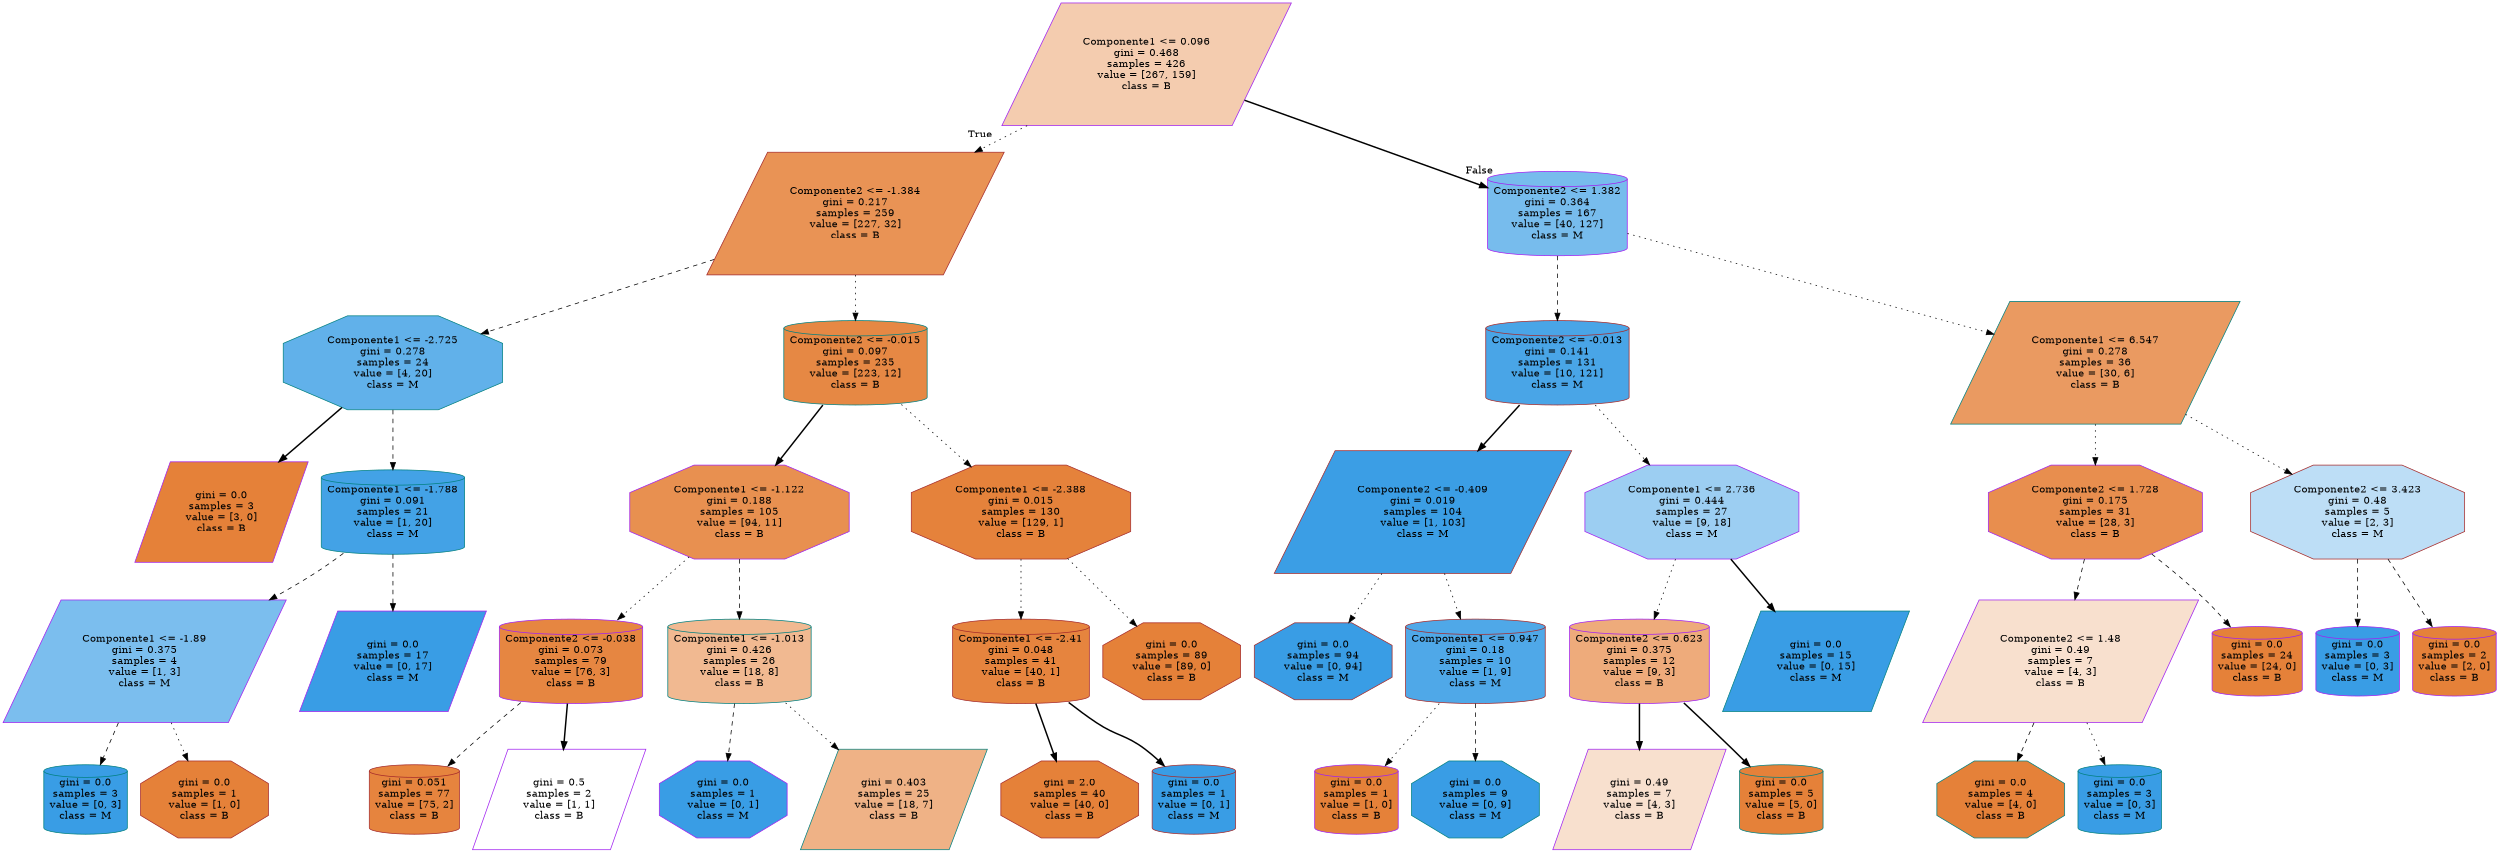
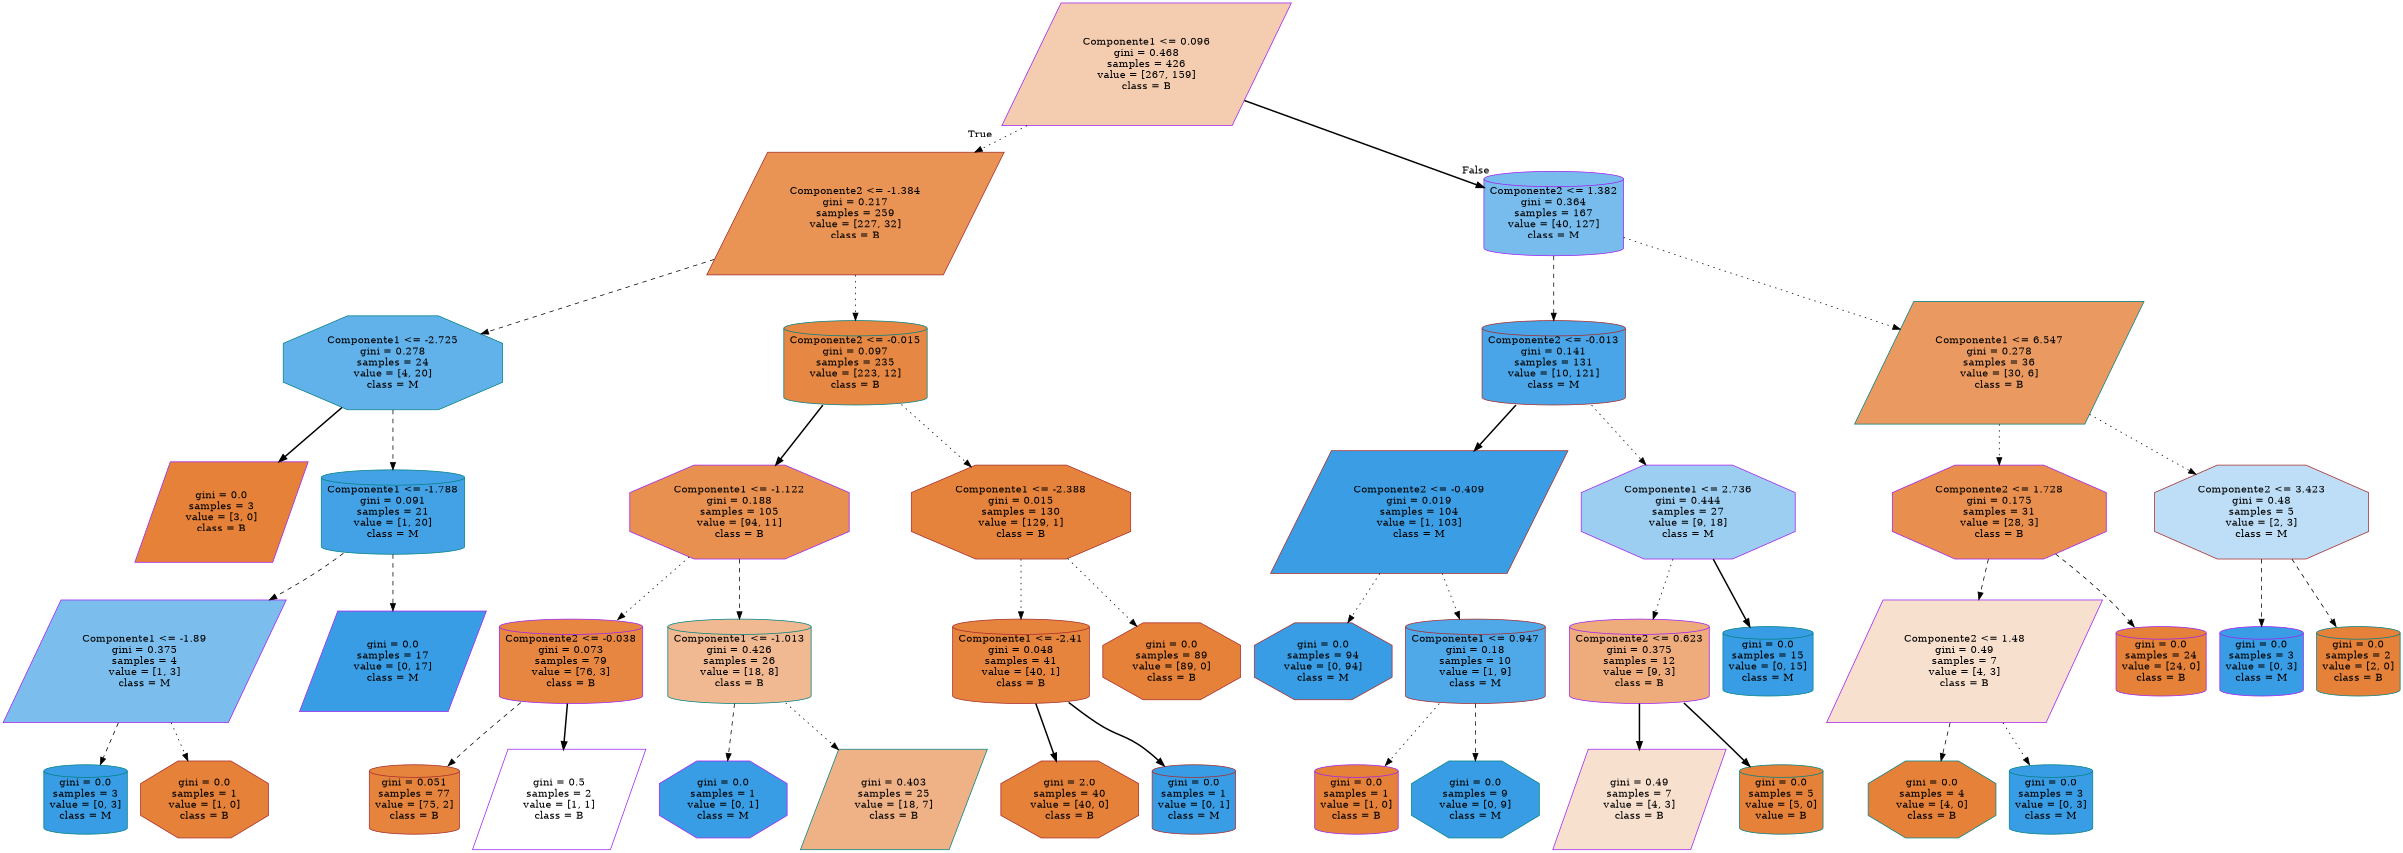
node "gini = 0.0 samples = 15 value = [0, 15] class = M": shape parallelogram -> cylinder
node "gini = 0.0 samples = 2 value = [2, 0] class = B": color purple -> teal
node "gini = 0.0 samples = 5 value = [5, 0] class = B": label "gini = 0.0 samples = 5 value = [5, 0] class = B" -> "gini = 0.0 samples = 5 value = [5, 0] value = B"
